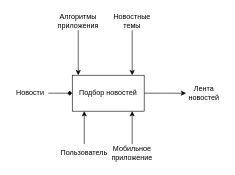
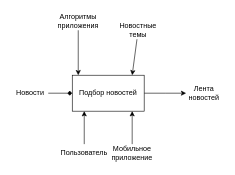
node "Новостные темы": moved (132, 21) -> (138, 30)
